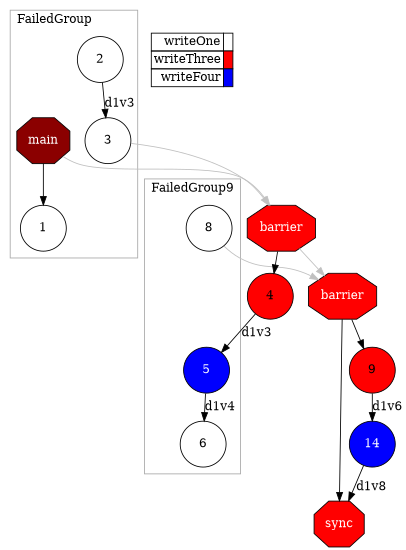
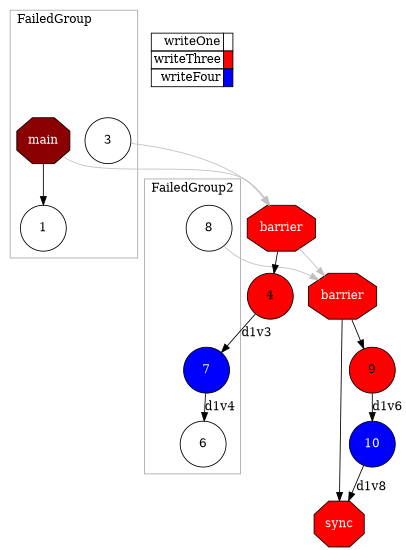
node "2": removed
cluster "FailedGroup9": label "FailedGroup9" -> "FailedGroup2"
node "5": label "5" -> "7"
node "14": label "14" -> "10"
